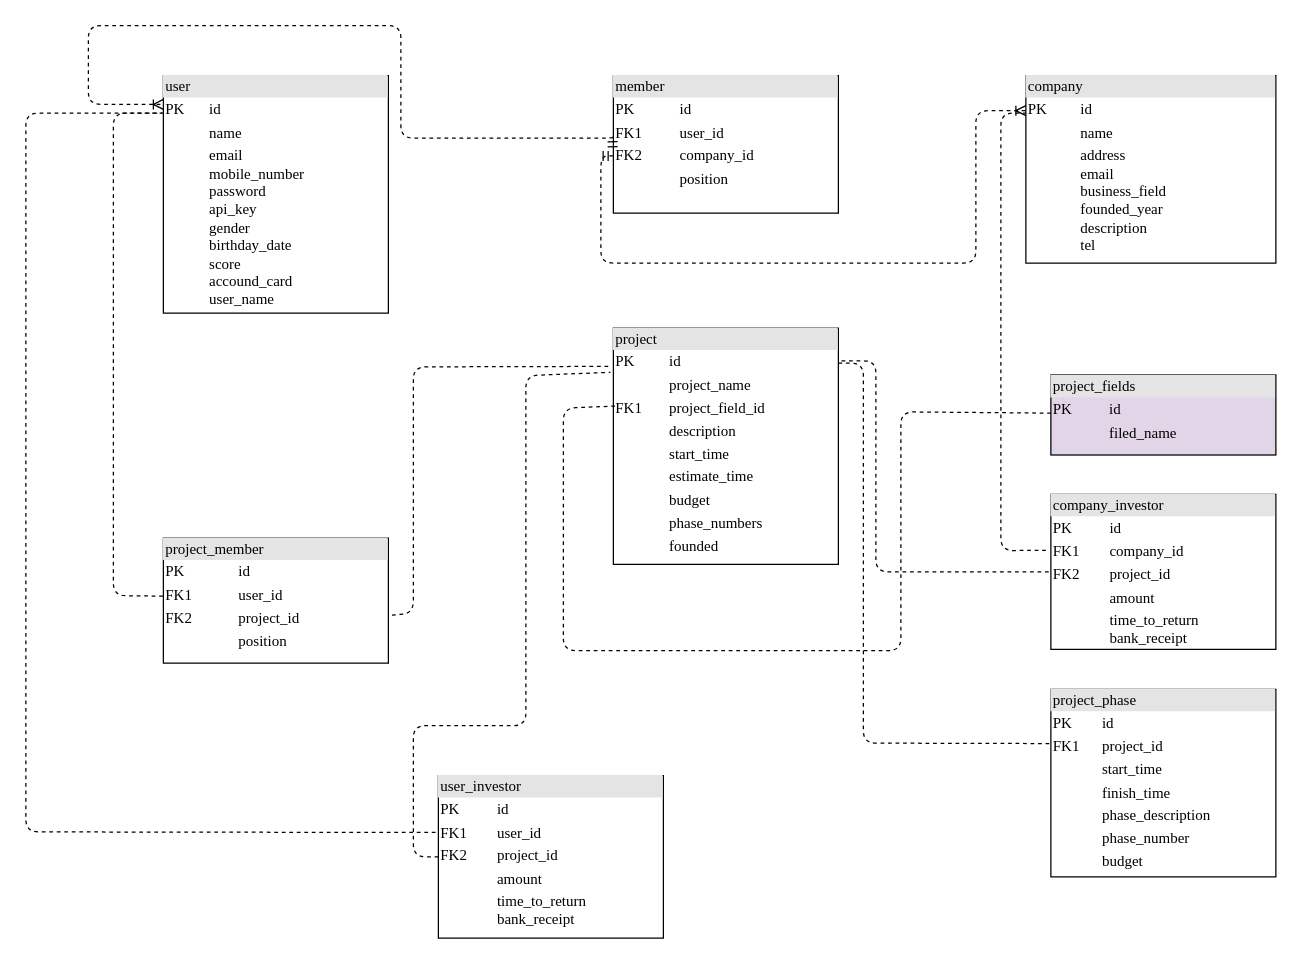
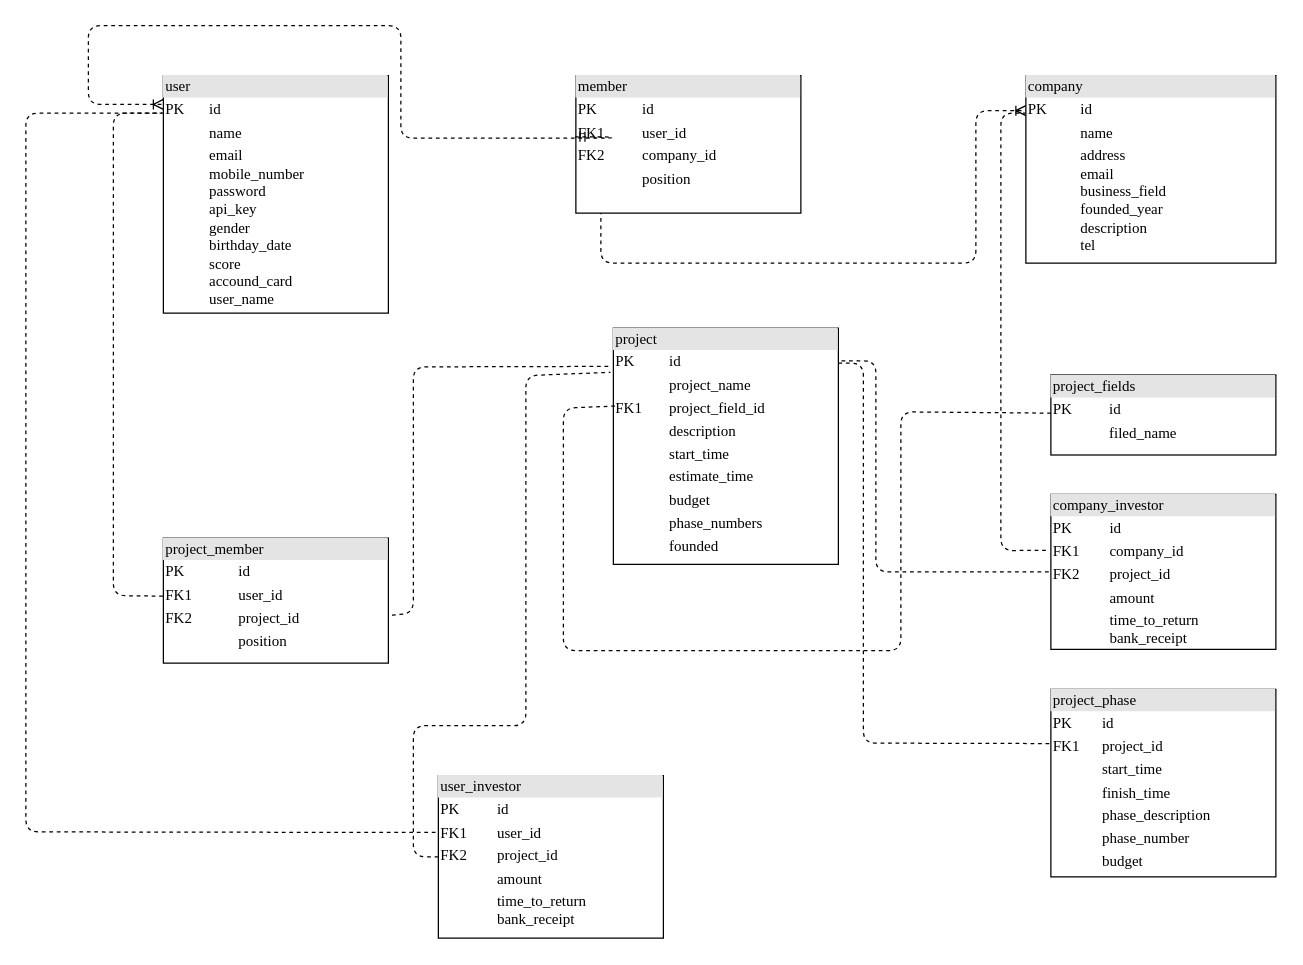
node "member PK id FK1 user_id FK2 company_id position": moved (726, 144) -> (688, 144)
node "project_fields PK id filed_name": fillcolor #e1d5e7 -> #ffffff
